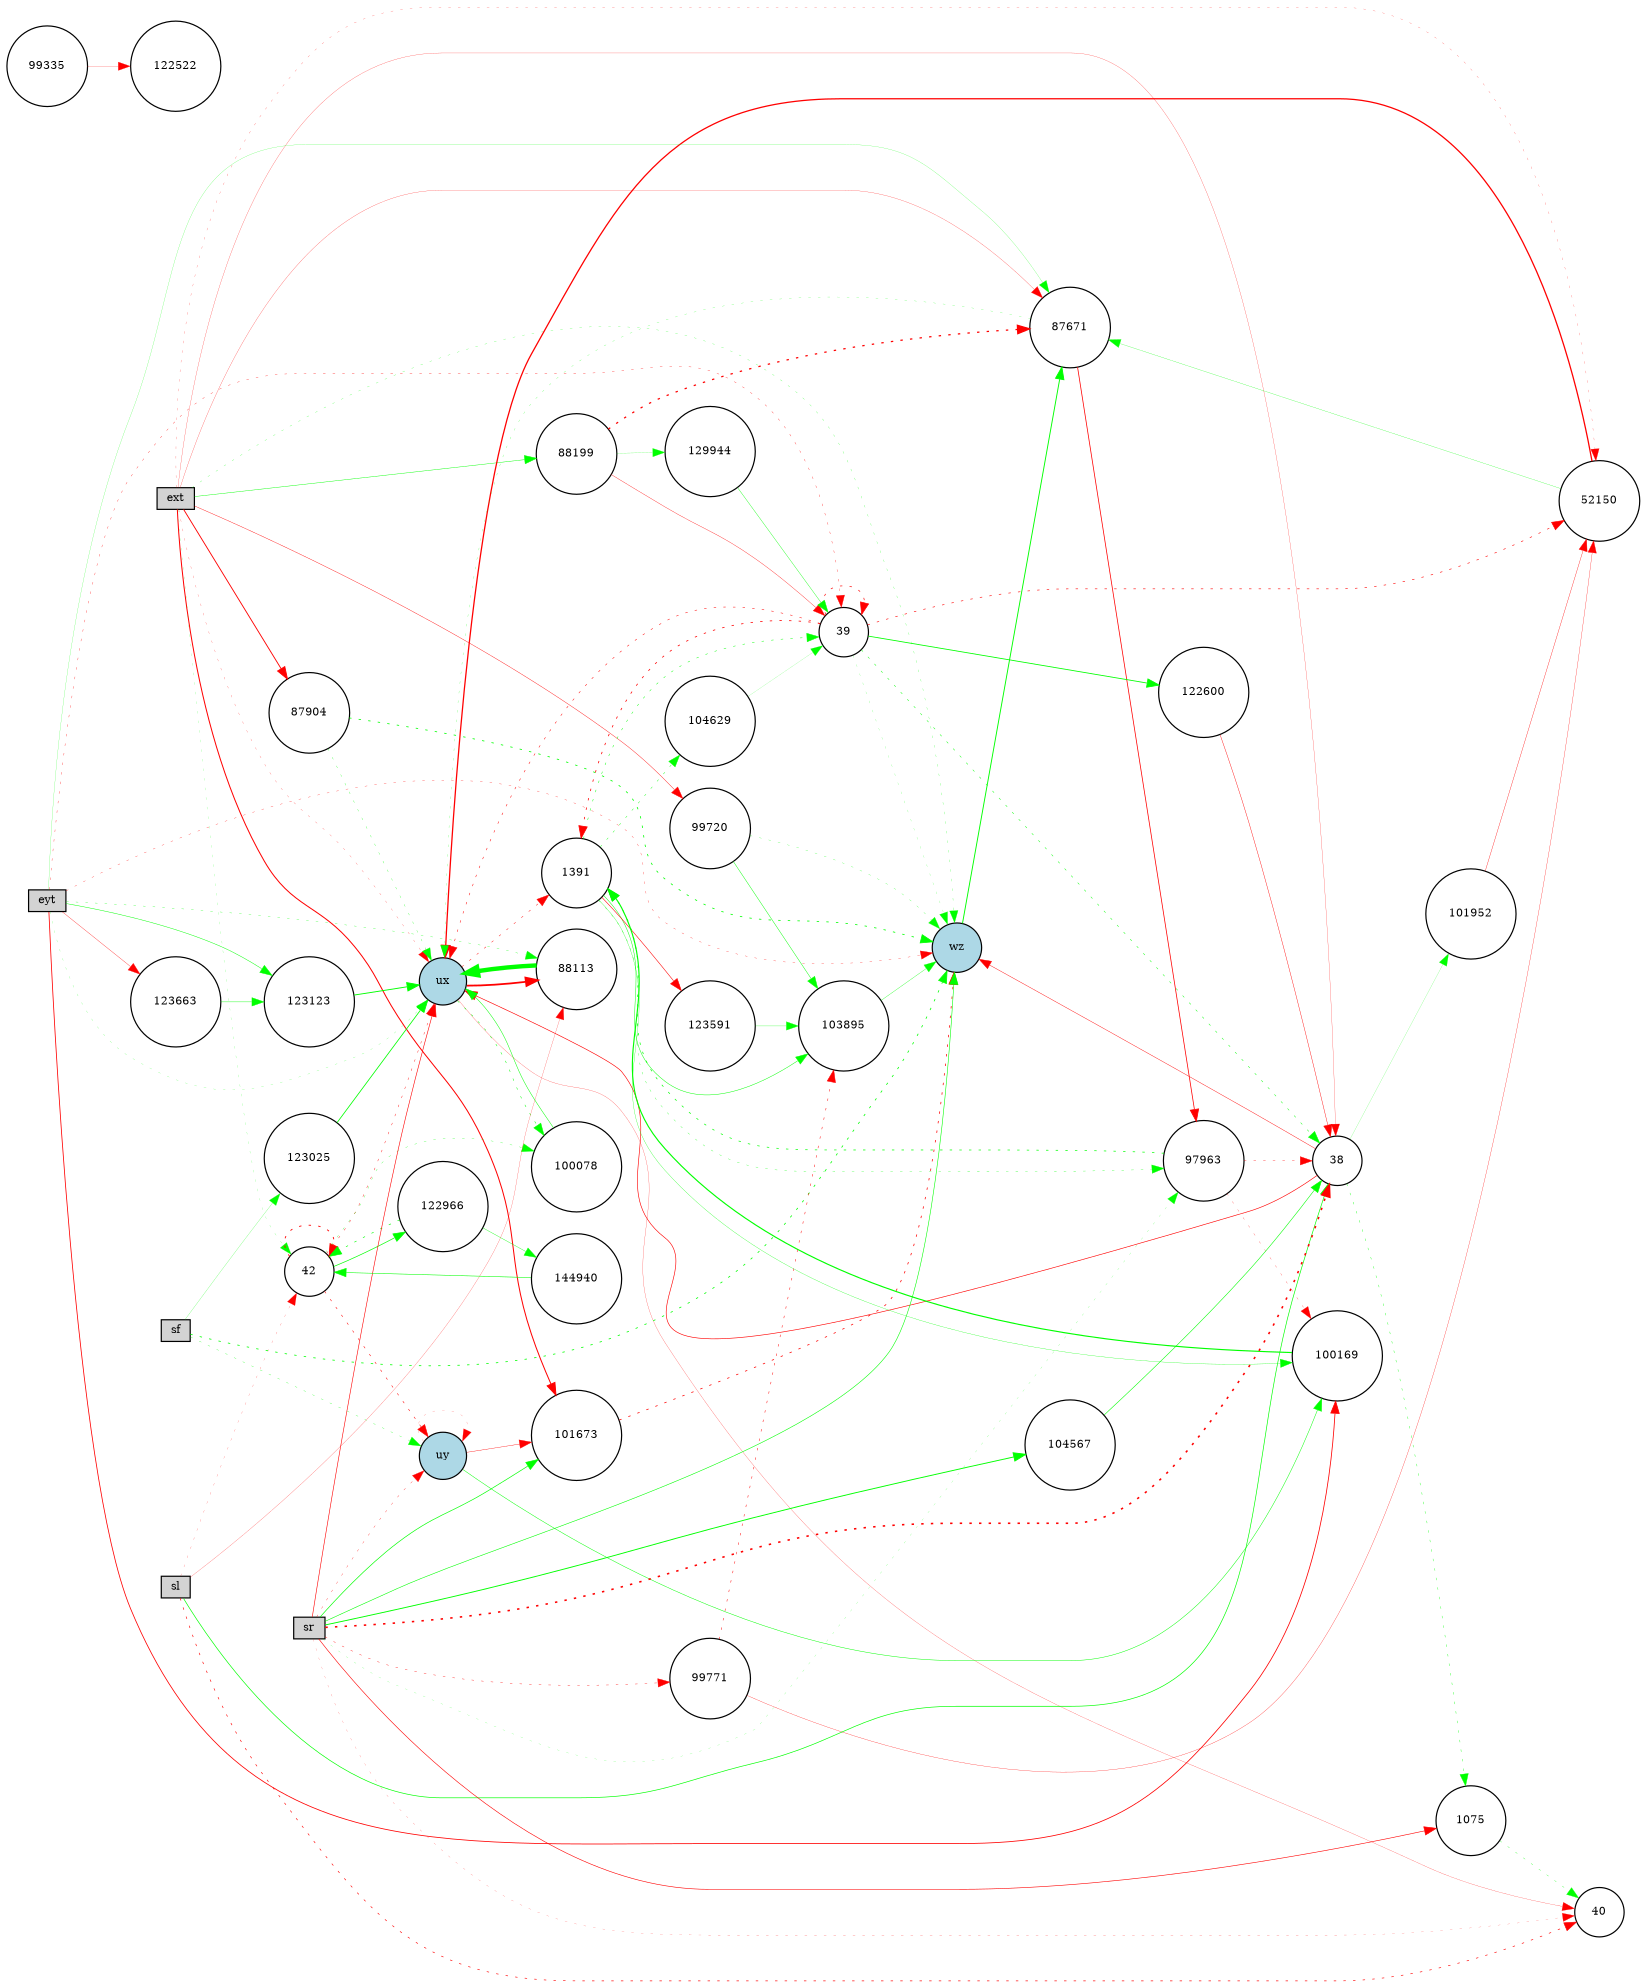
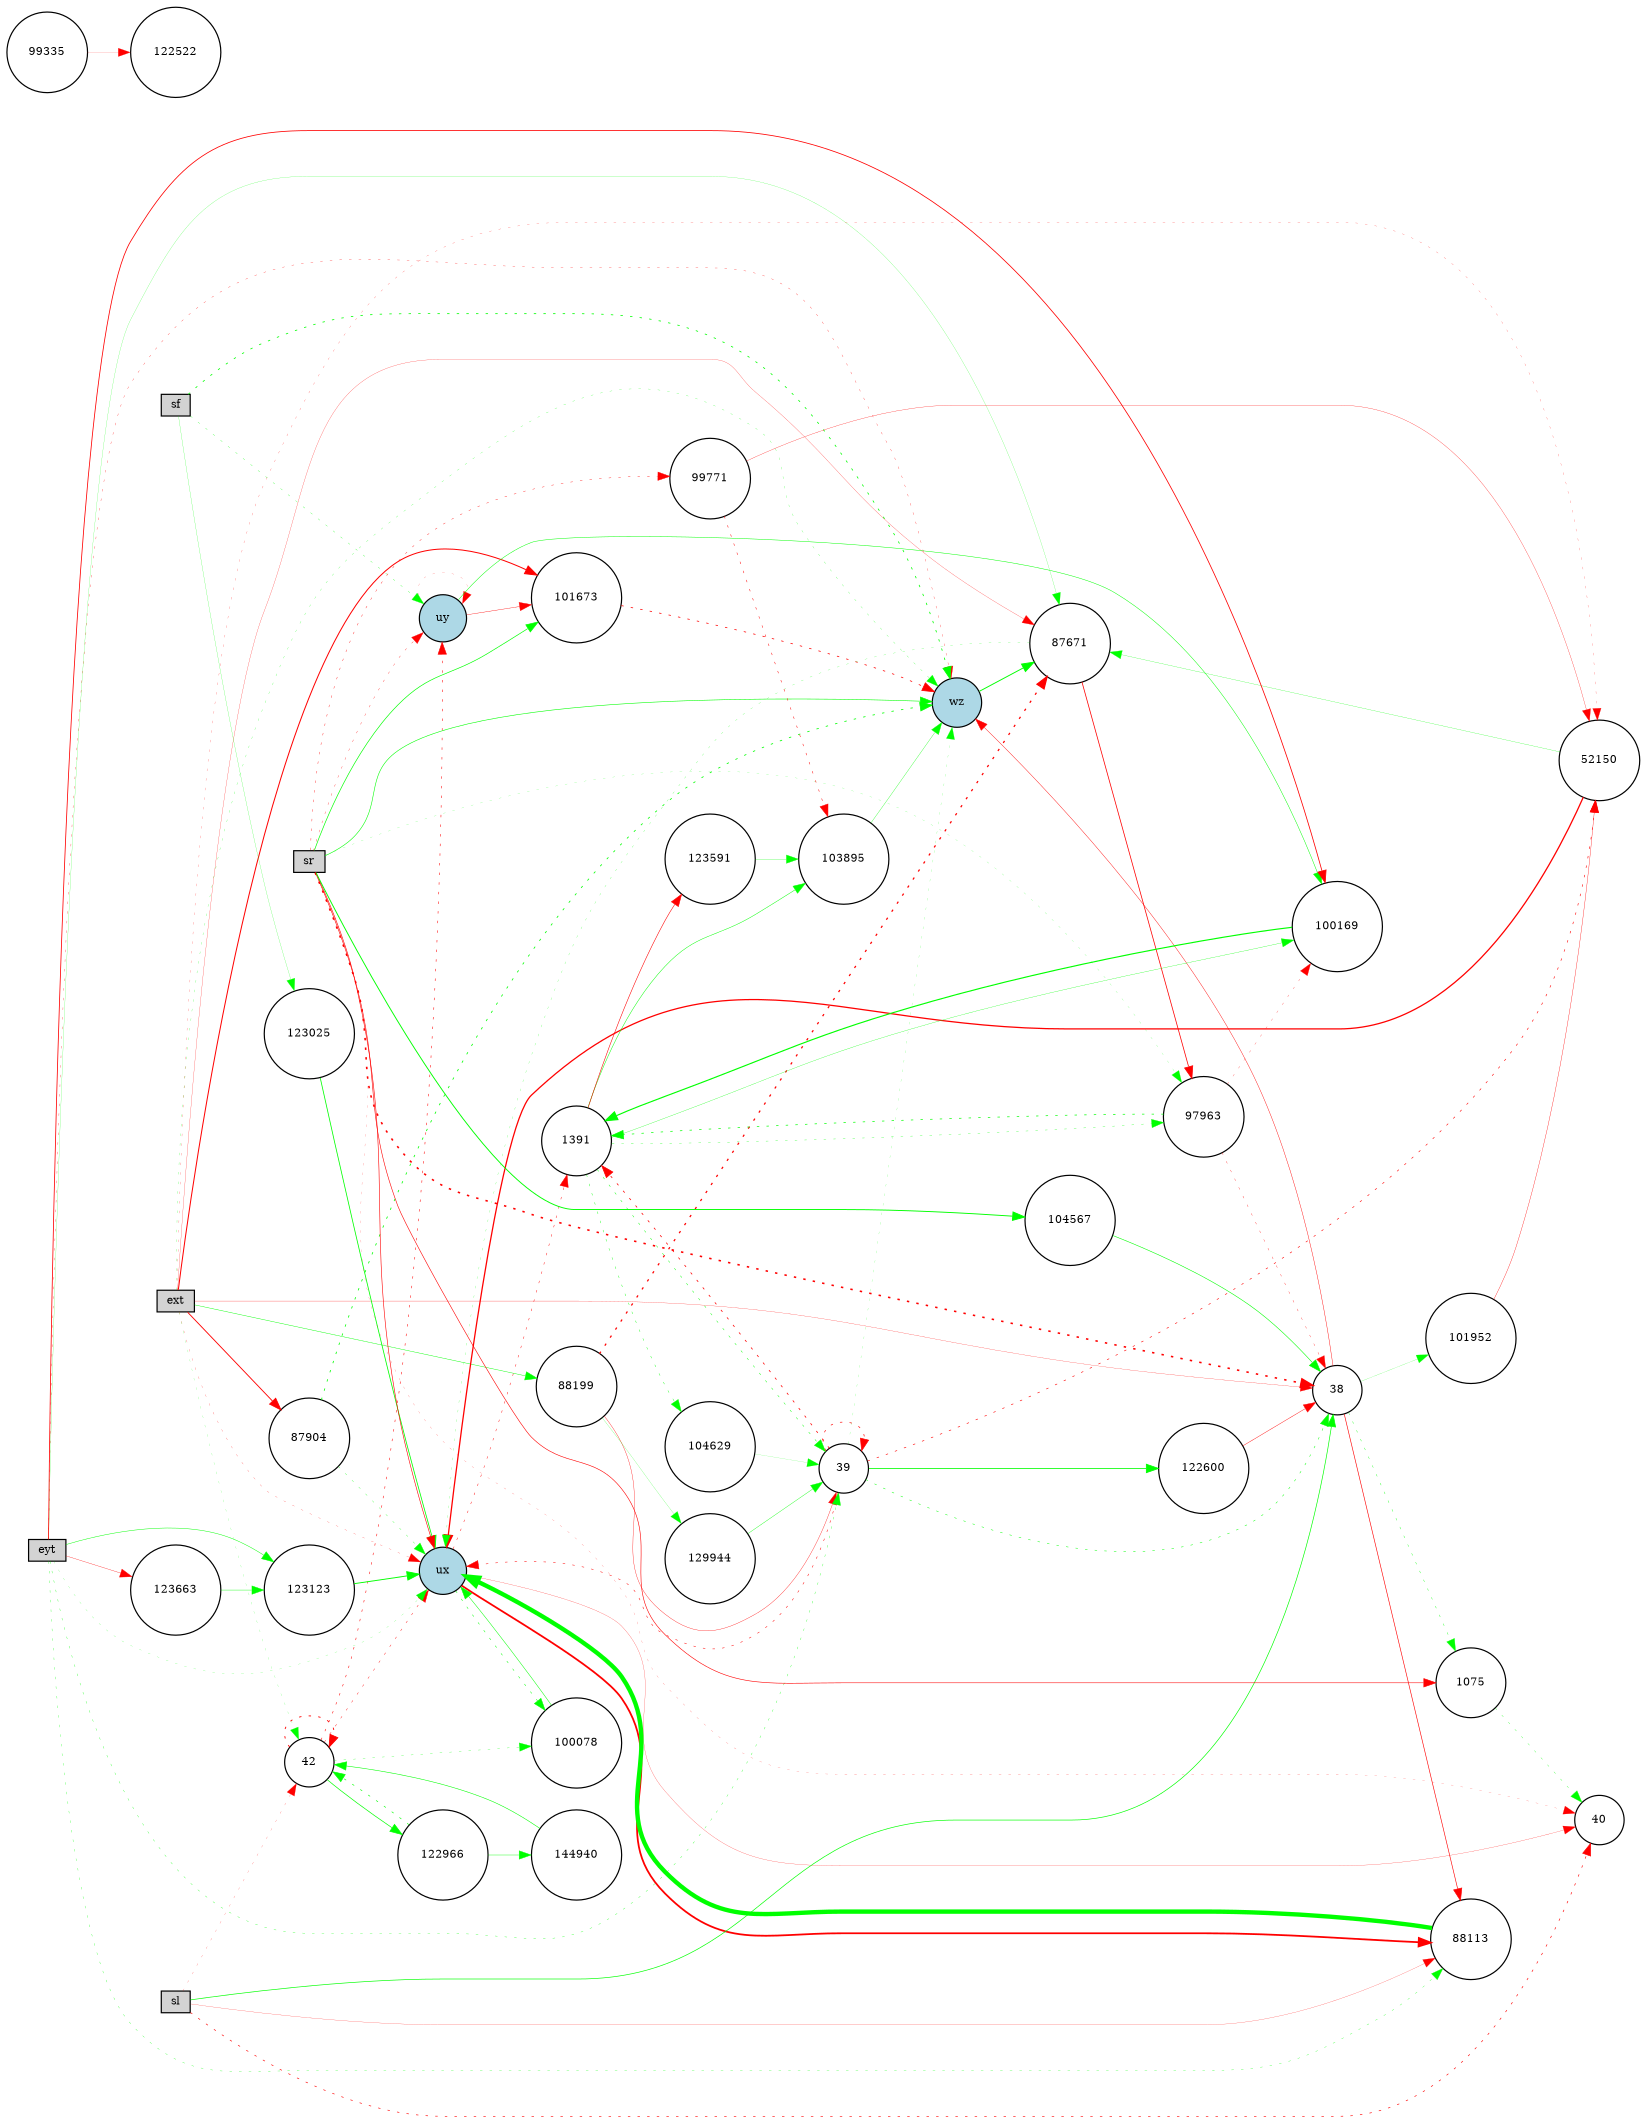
edge "eyt" -> "39": color red -> green
node "99720": removed
edge "38" -> "ux": now "38" -> "88113"
